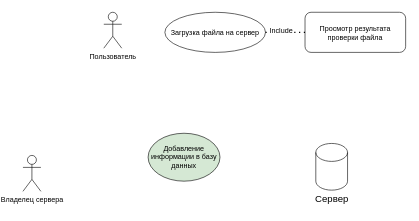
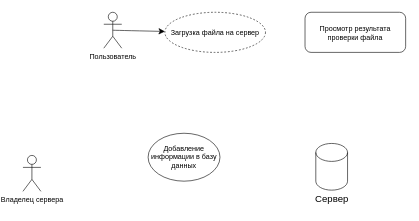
edge "Пользователь" -> "Загрузка файла на сервер": added
node "Загрузка файла на сервер": style solid -> dashed
edge "Загрузка файла на сервер" -- "Просмотр результата проверки файла": removed, label "Include"
node "Добавление информации в базу данных": fillcolor #d5e8d4 -> #ffffff
